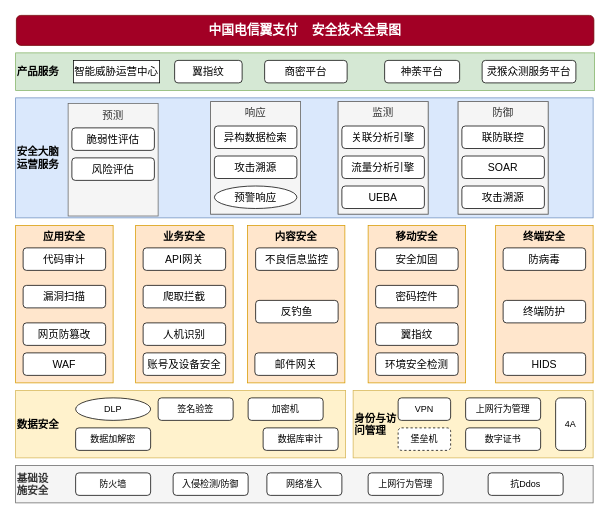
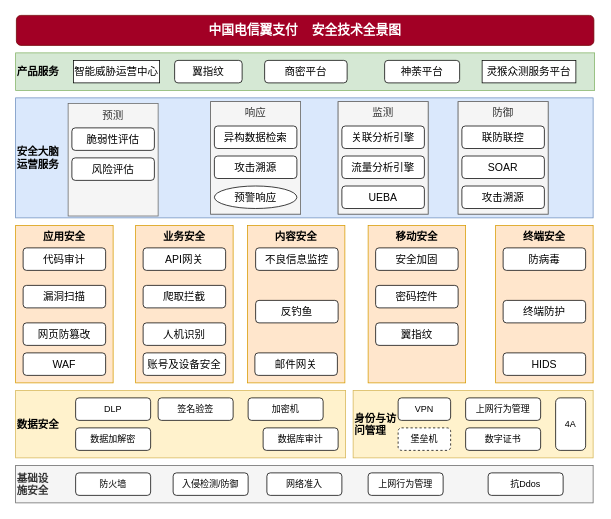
node "灵猴众测服务平台": shape rounded rectangle -> rectangle
node "环境安全检测": removed
node "DLP": shape ellipse -> rounded rectangle
